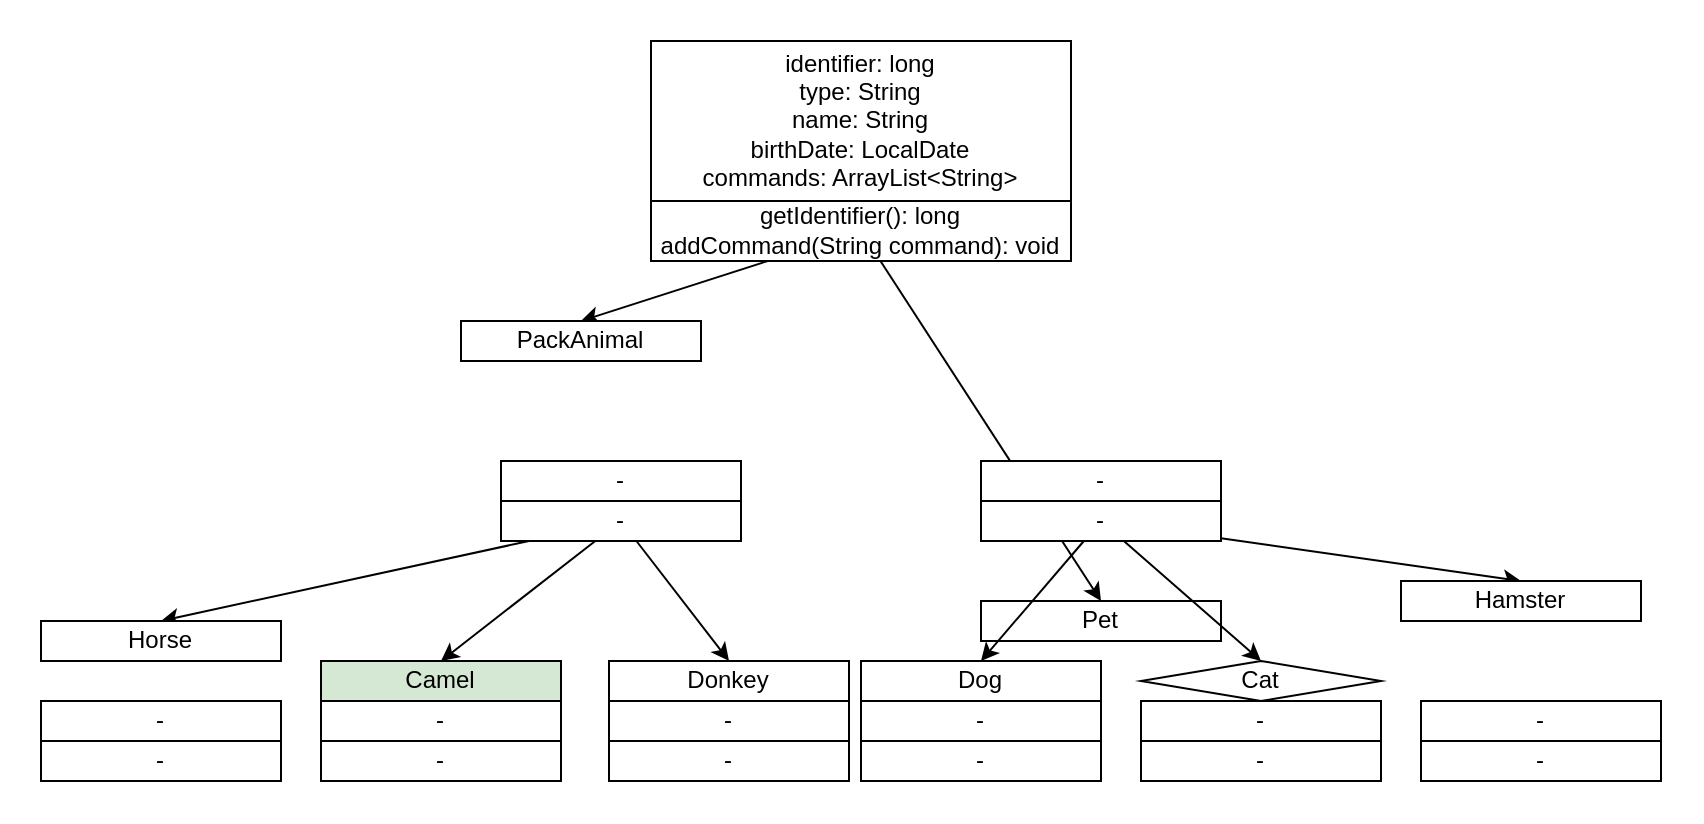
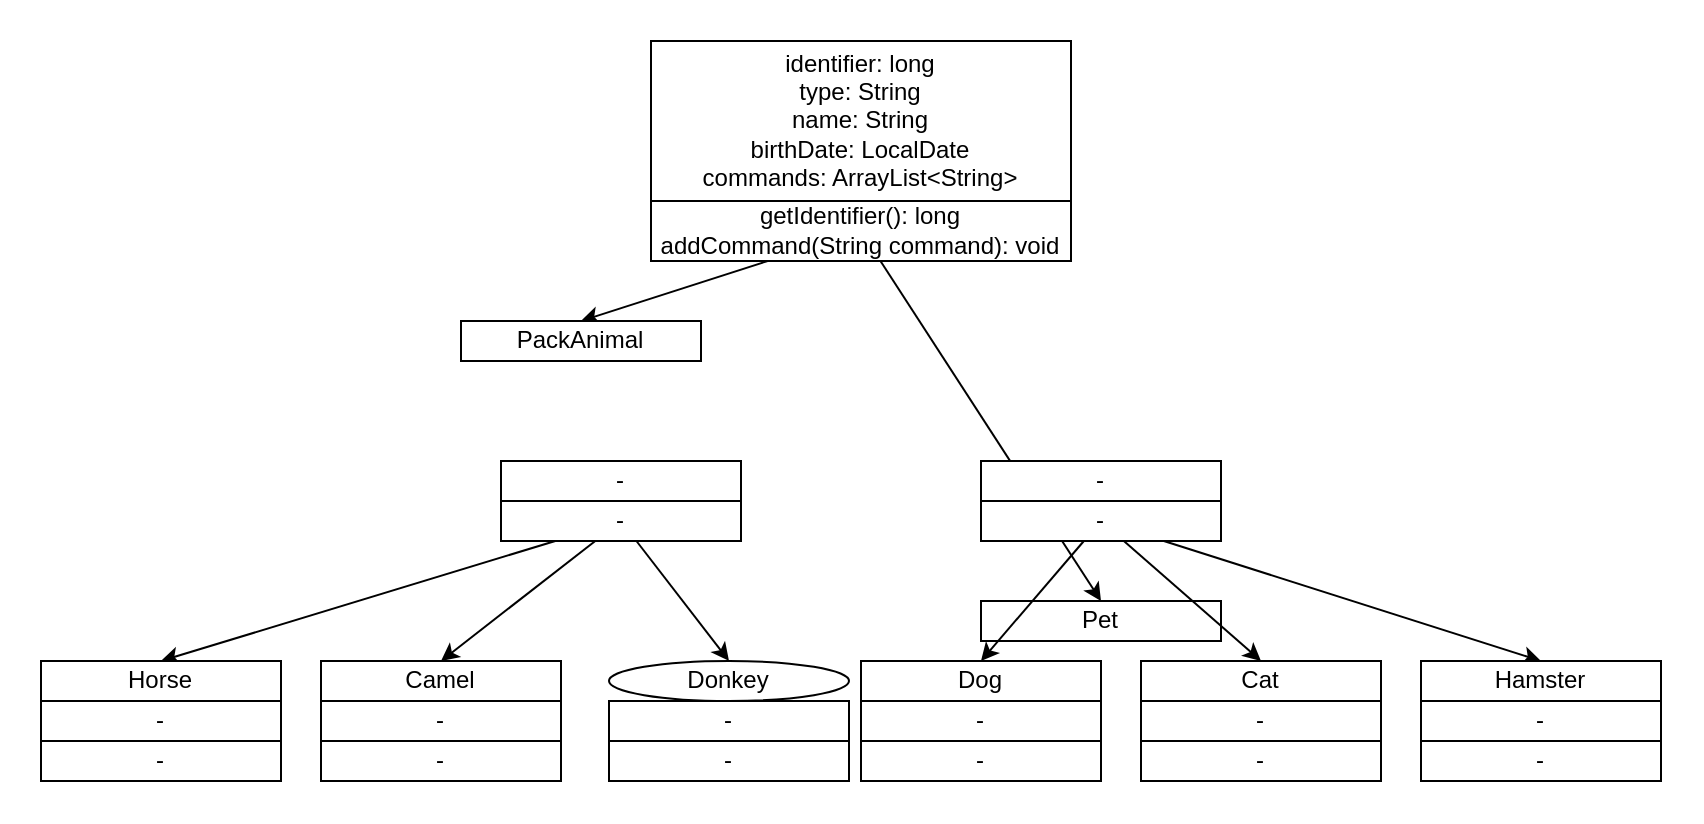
node "Hamster": moved (1521, 601) -> (1541, 681)
node "Horse": moved (161, 641) -> (161, 681)
node "Camel": fillcolor #d5e8d4 -> #ffffff
node "Donkey": shape rectangle -> ellipse
node "Cat": shape diamond -> rectangle
